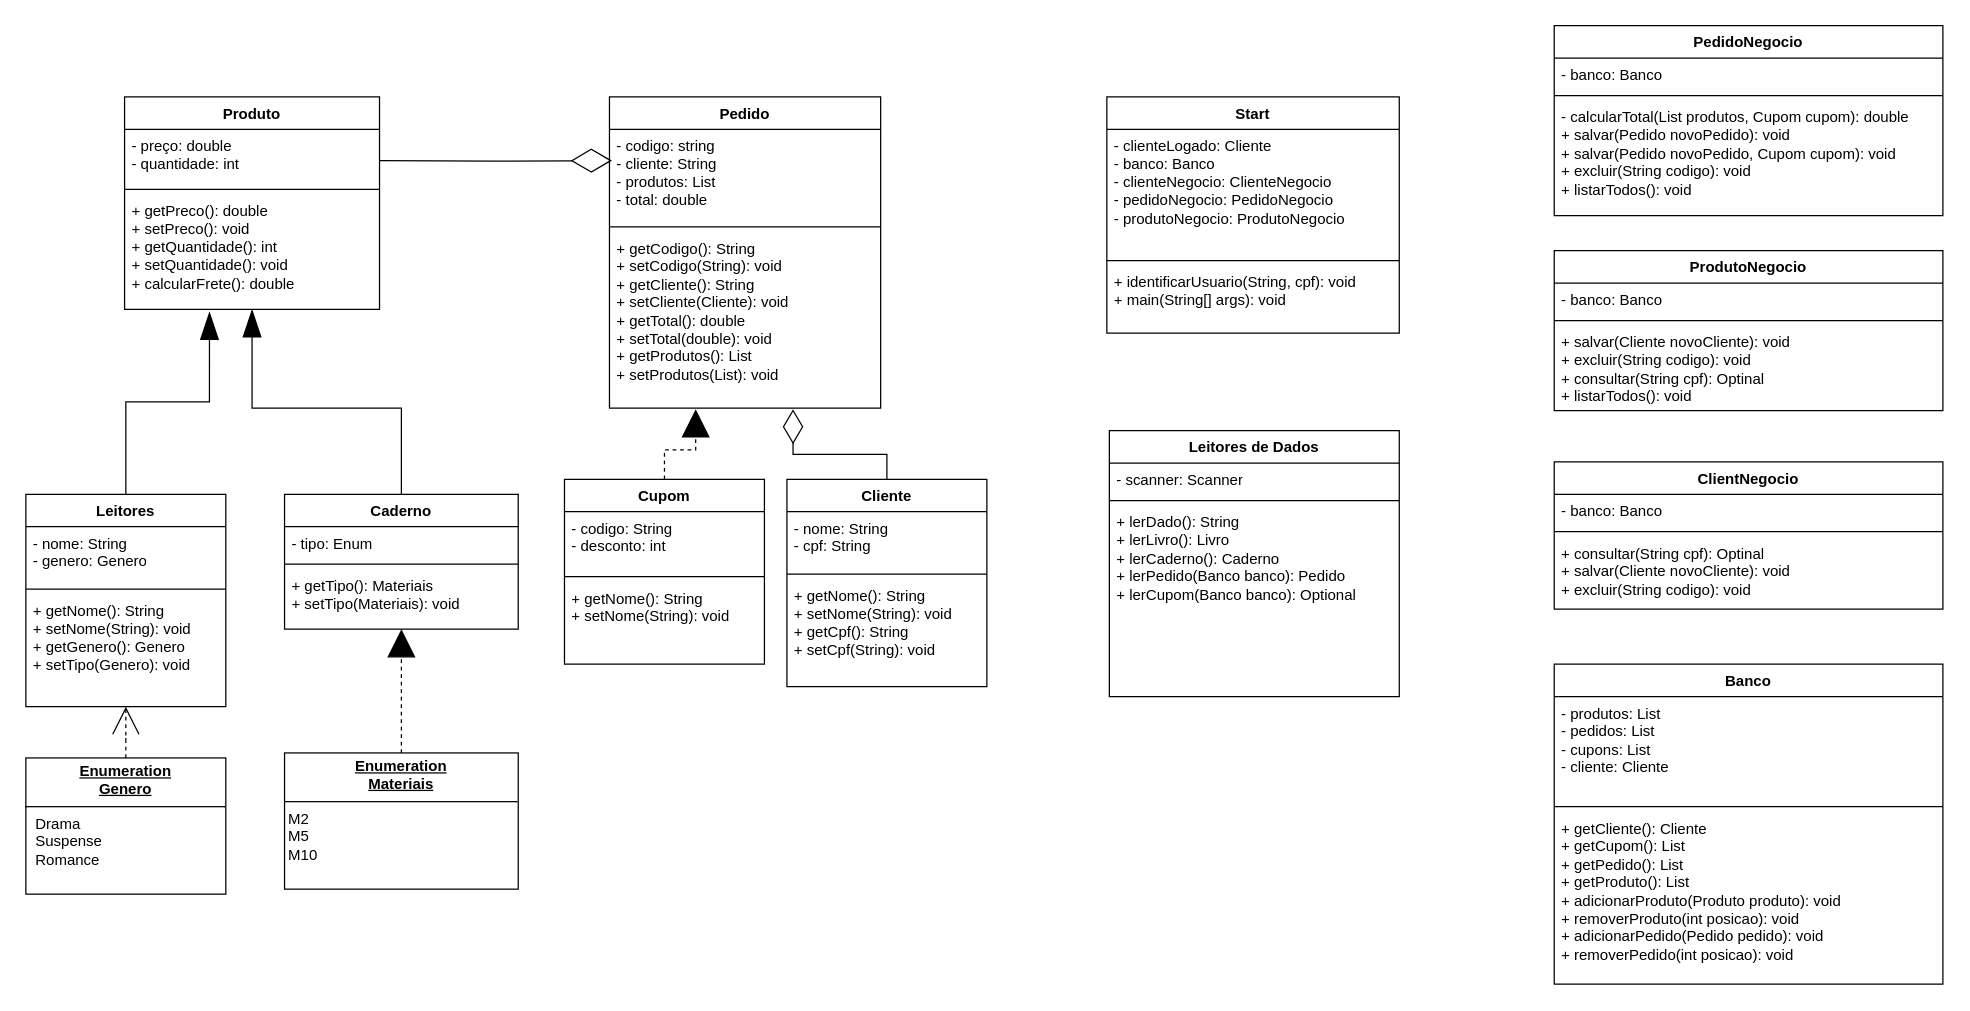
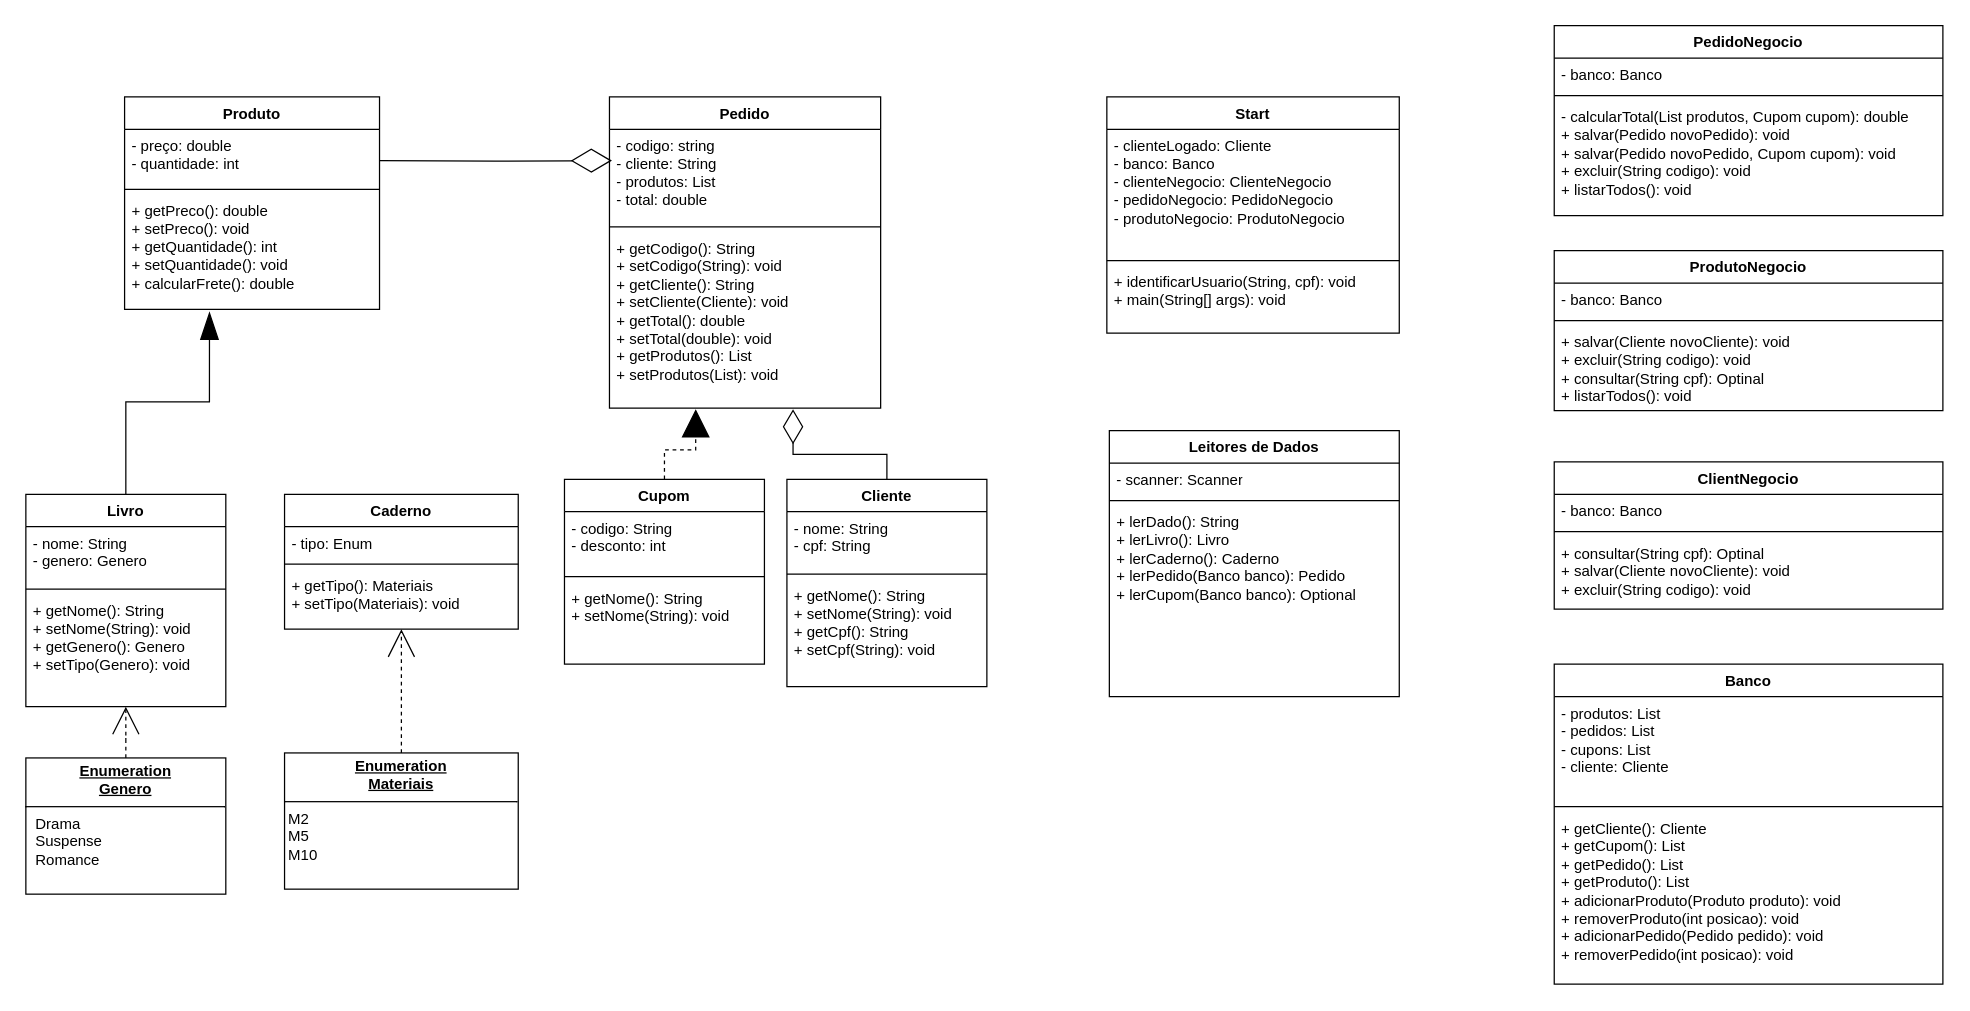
edge "Caderno" -> "Produto": removed
node "Leitores": label "Leitores" -> "Livro"
edge "Enumeration Materiais M2 M5 M10" -> "Caderno": arrowhead block -> open
